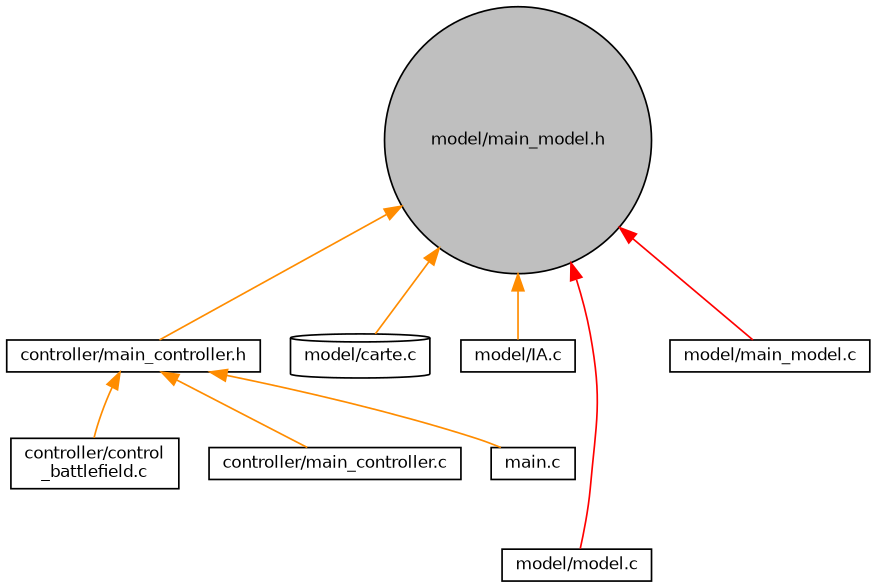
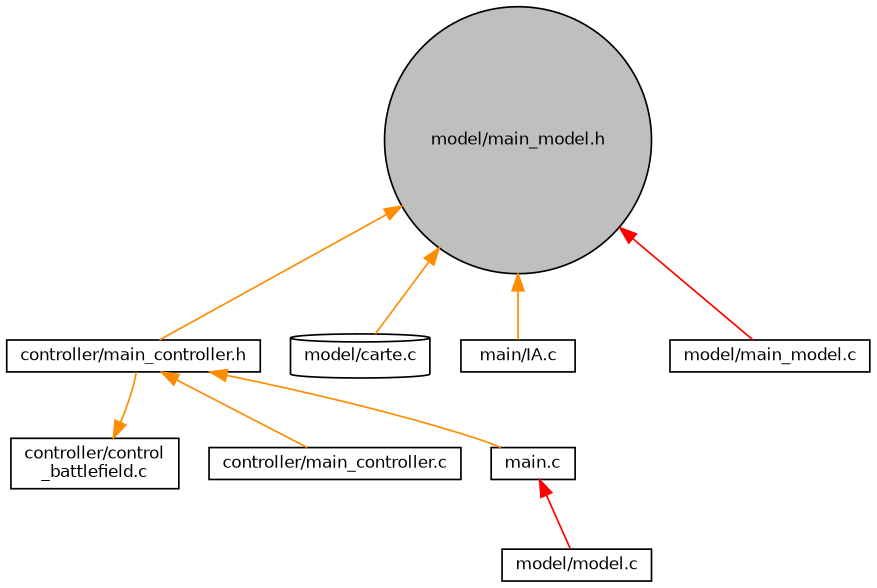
node "model/IA.c": label "model/IA.c" -> "main/IA.c"
edge "controller/control _battlefield.c" -> "controller/main_controller.h": reversed
edge "model/model.c" -> "model/main_model.h": now "model/model.c" -> "main.c"
